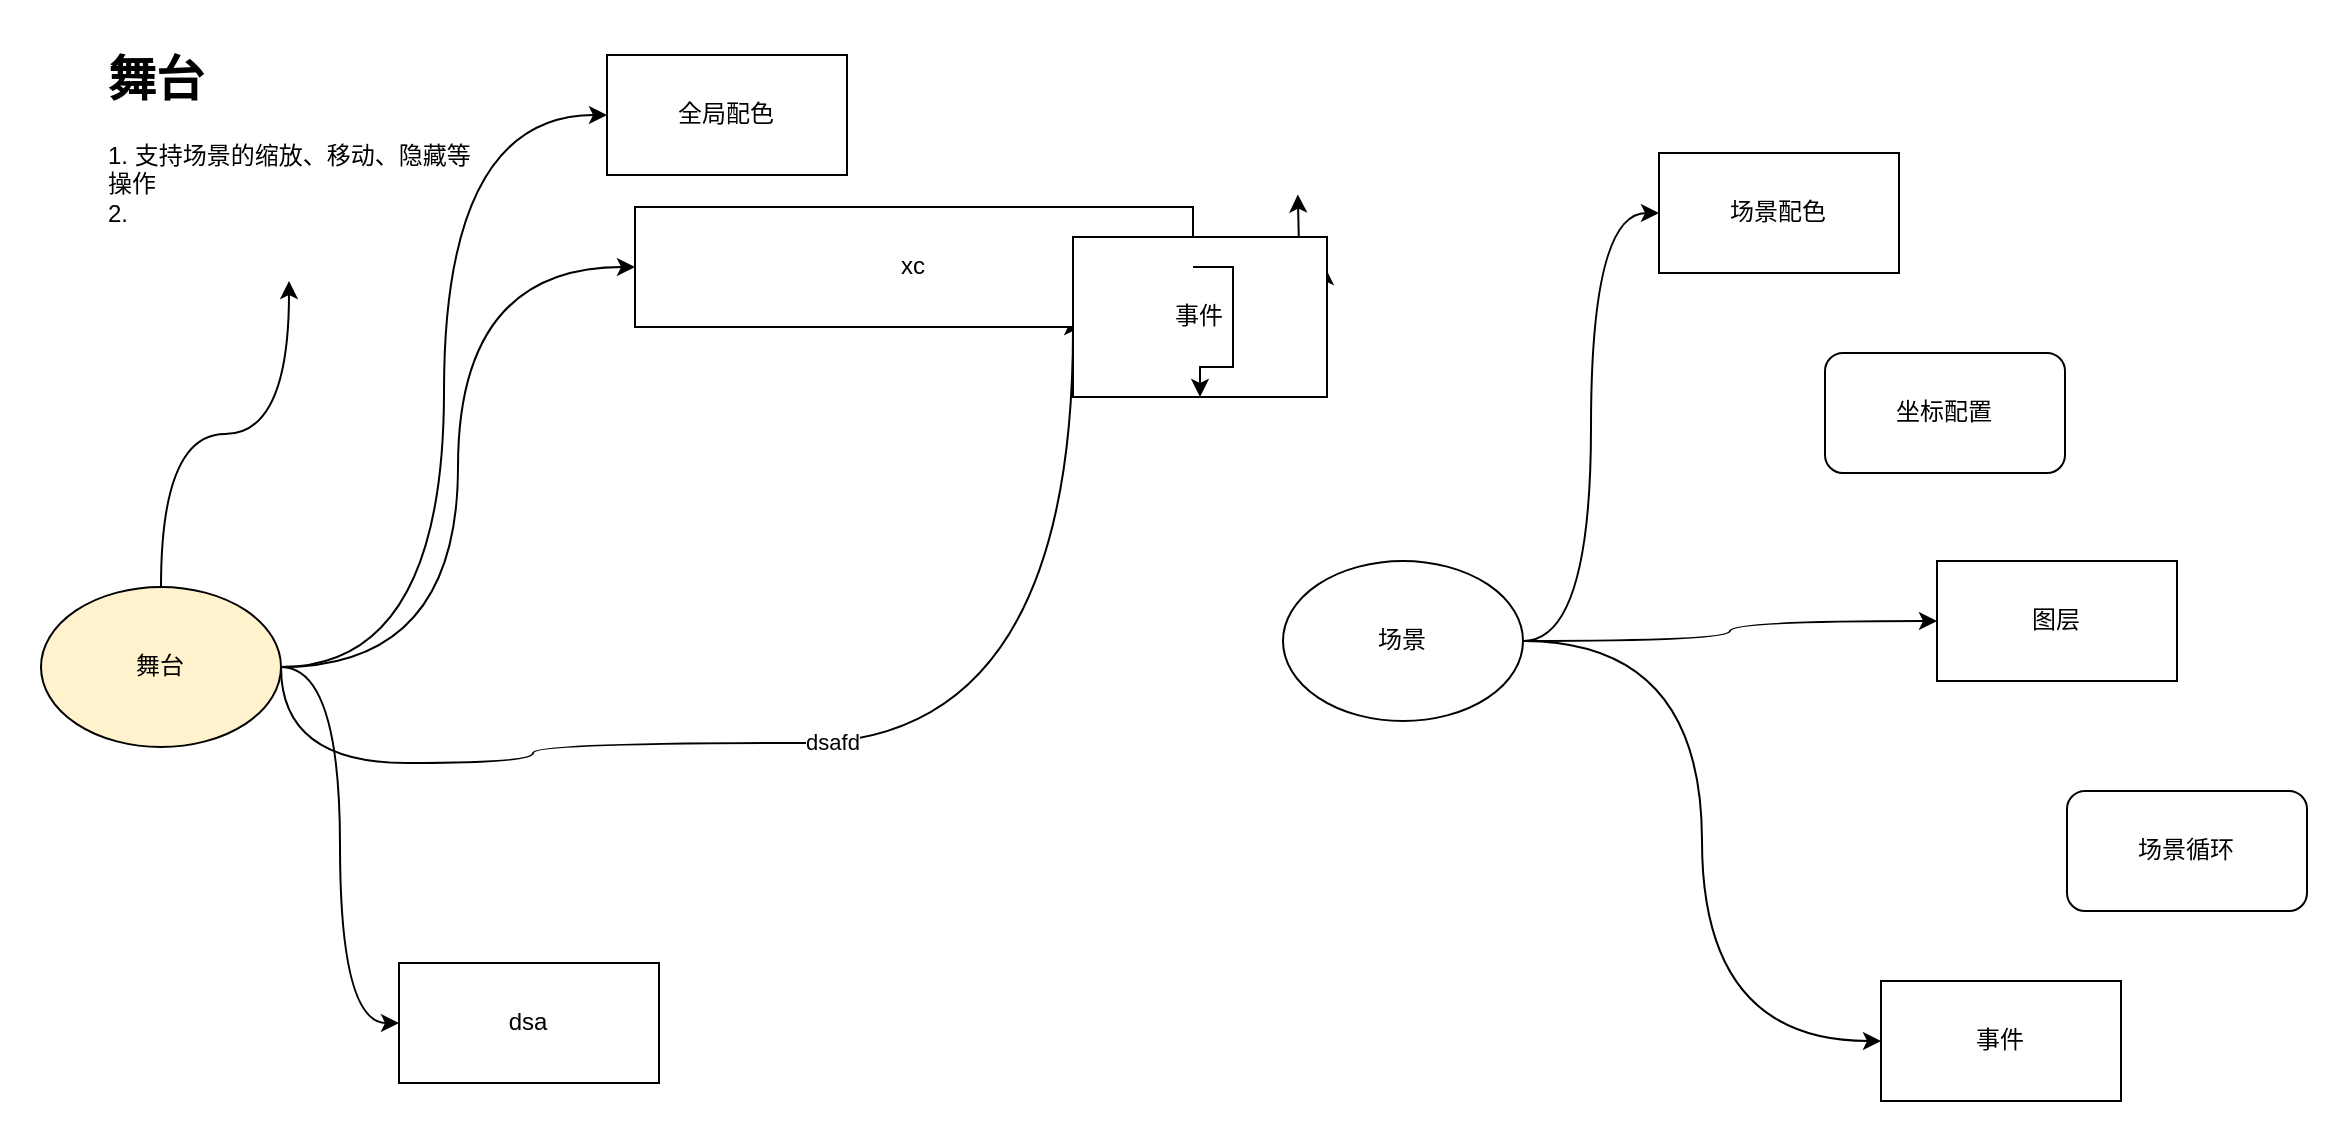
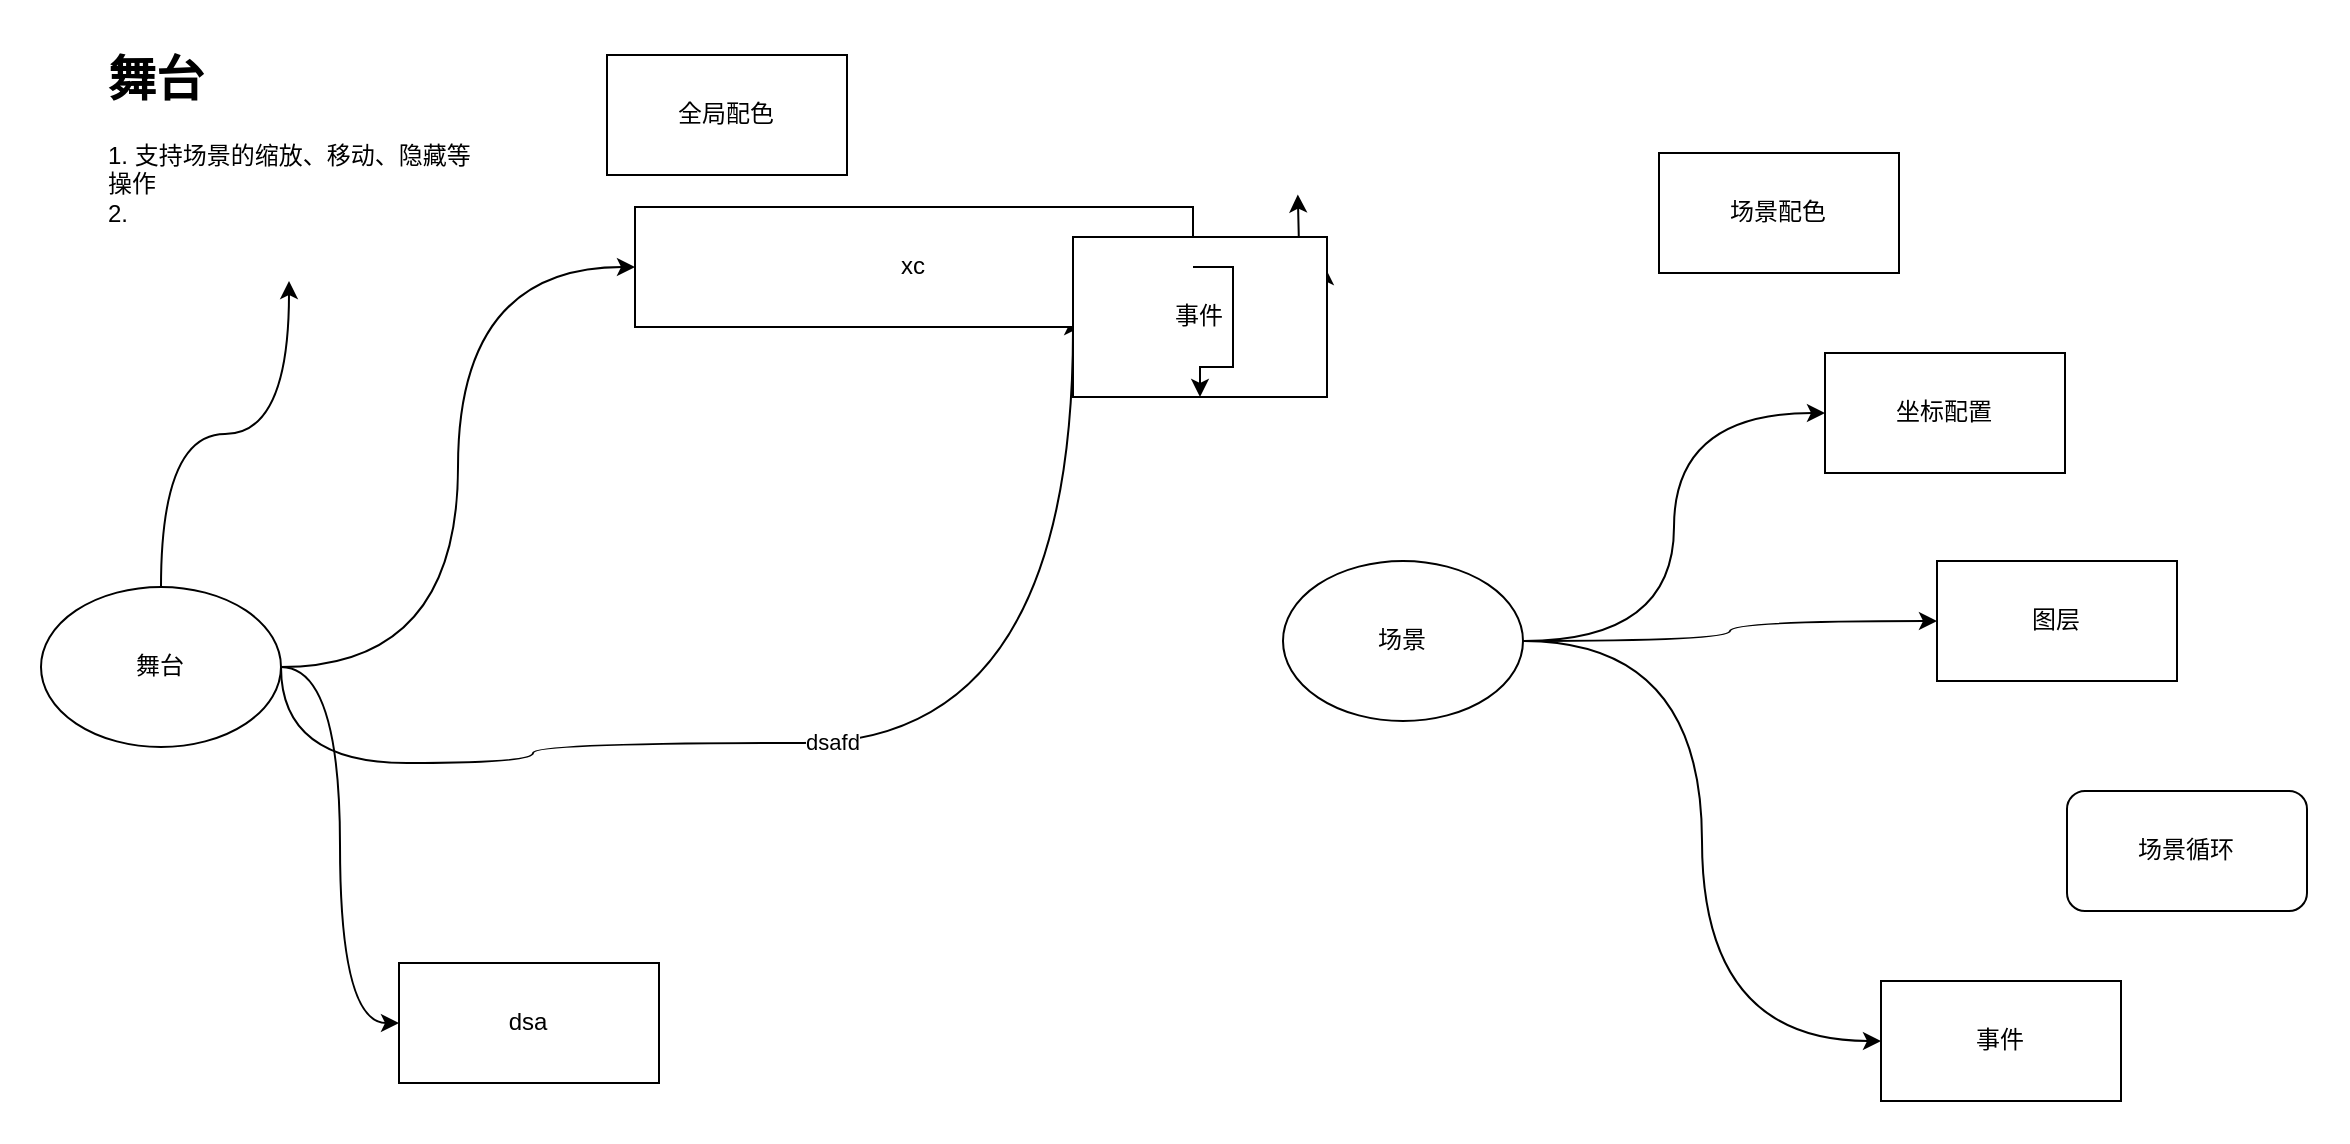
edge "舞台" -> "全局配色": removed
node "坐标配置": shape rounded rectangle -> rectangle
edge "场景" -> "场景配色": removed
edge "场景" -> "坐标配置": added
node "舞台": fillcolor #fff2cc -> #ffffff
